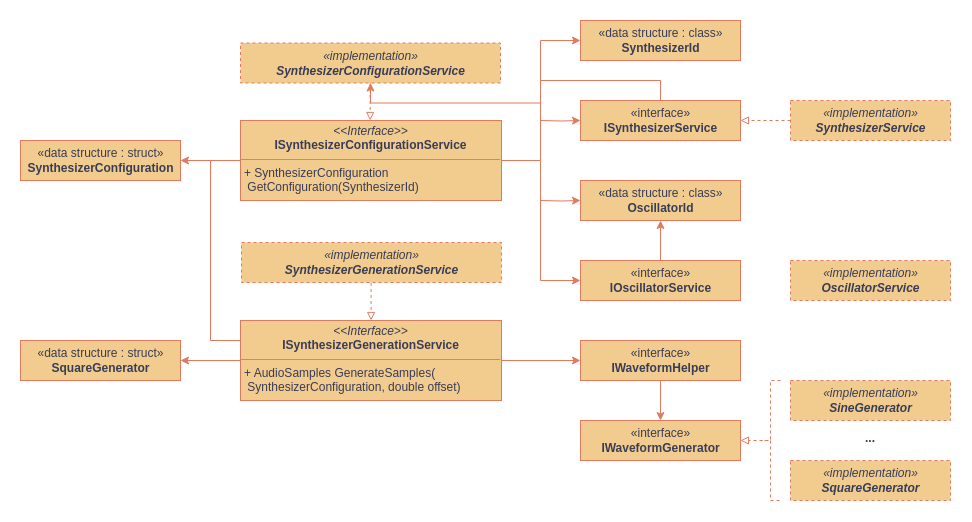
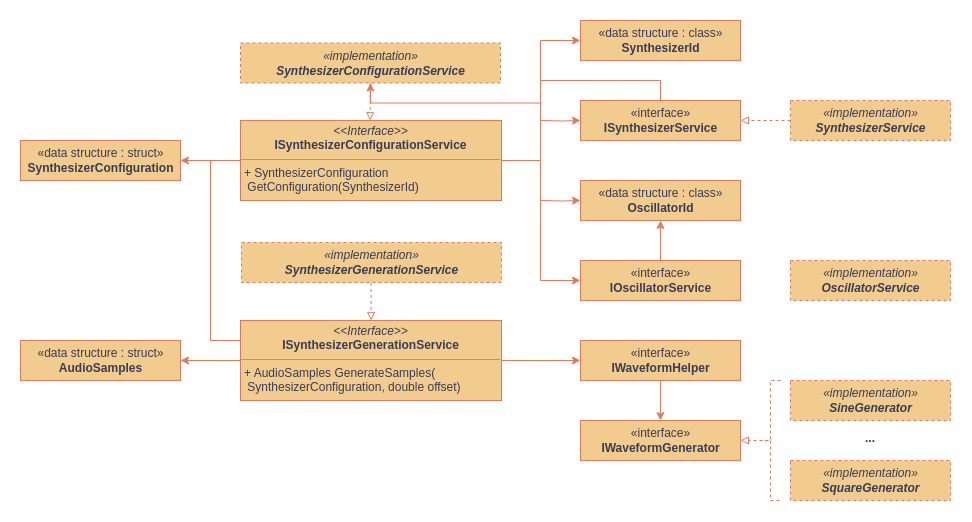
node "«data structure : struct» SquareGenerator": label "«data structure : struct» SquareGenerator" -> "«data structure : struct» AudioSamples"
